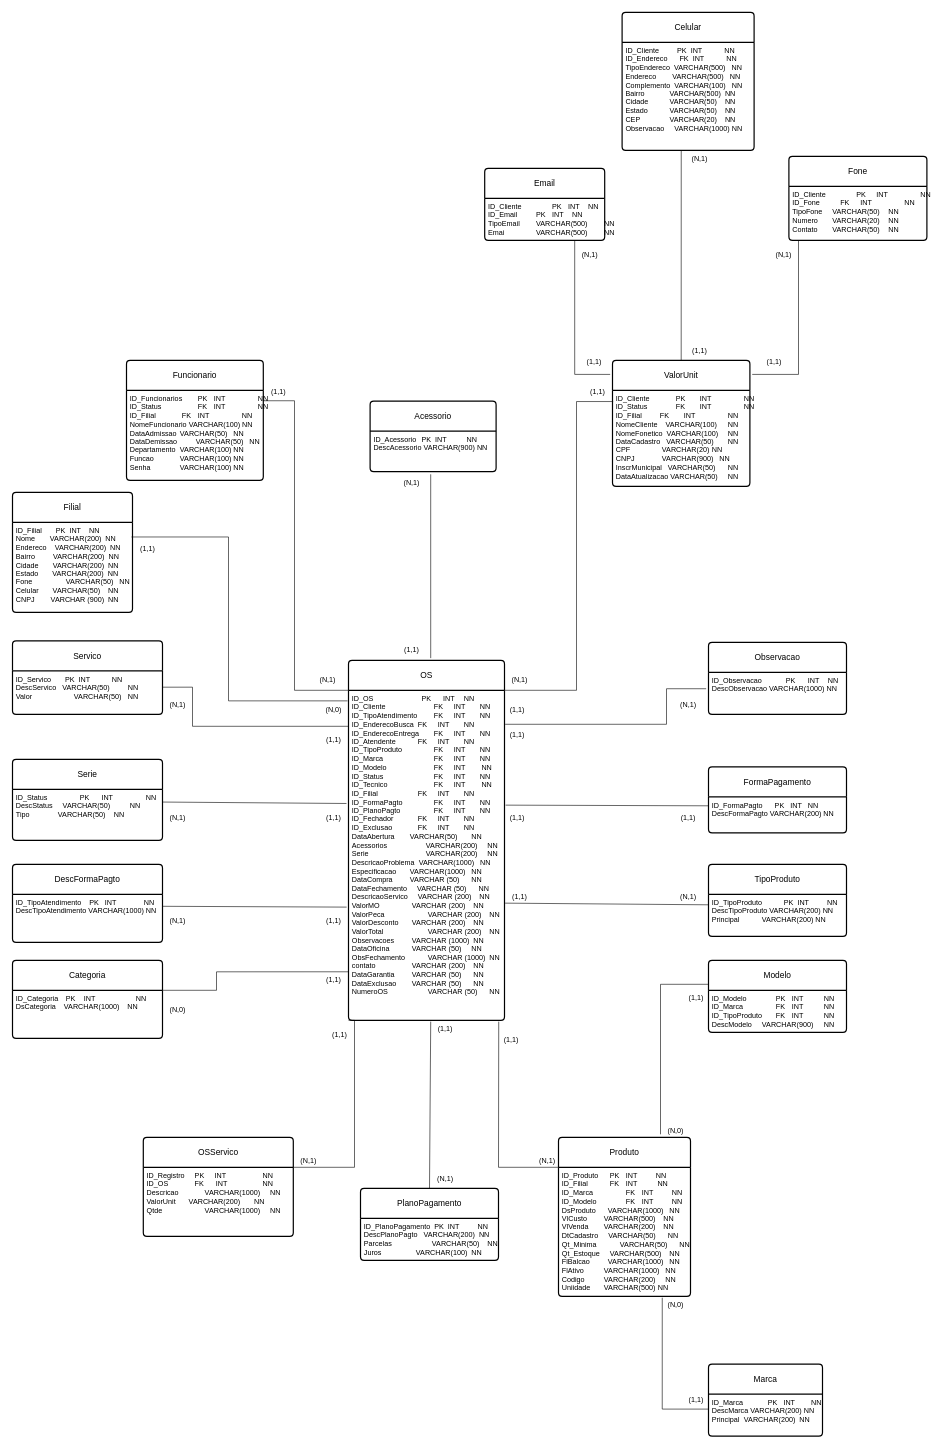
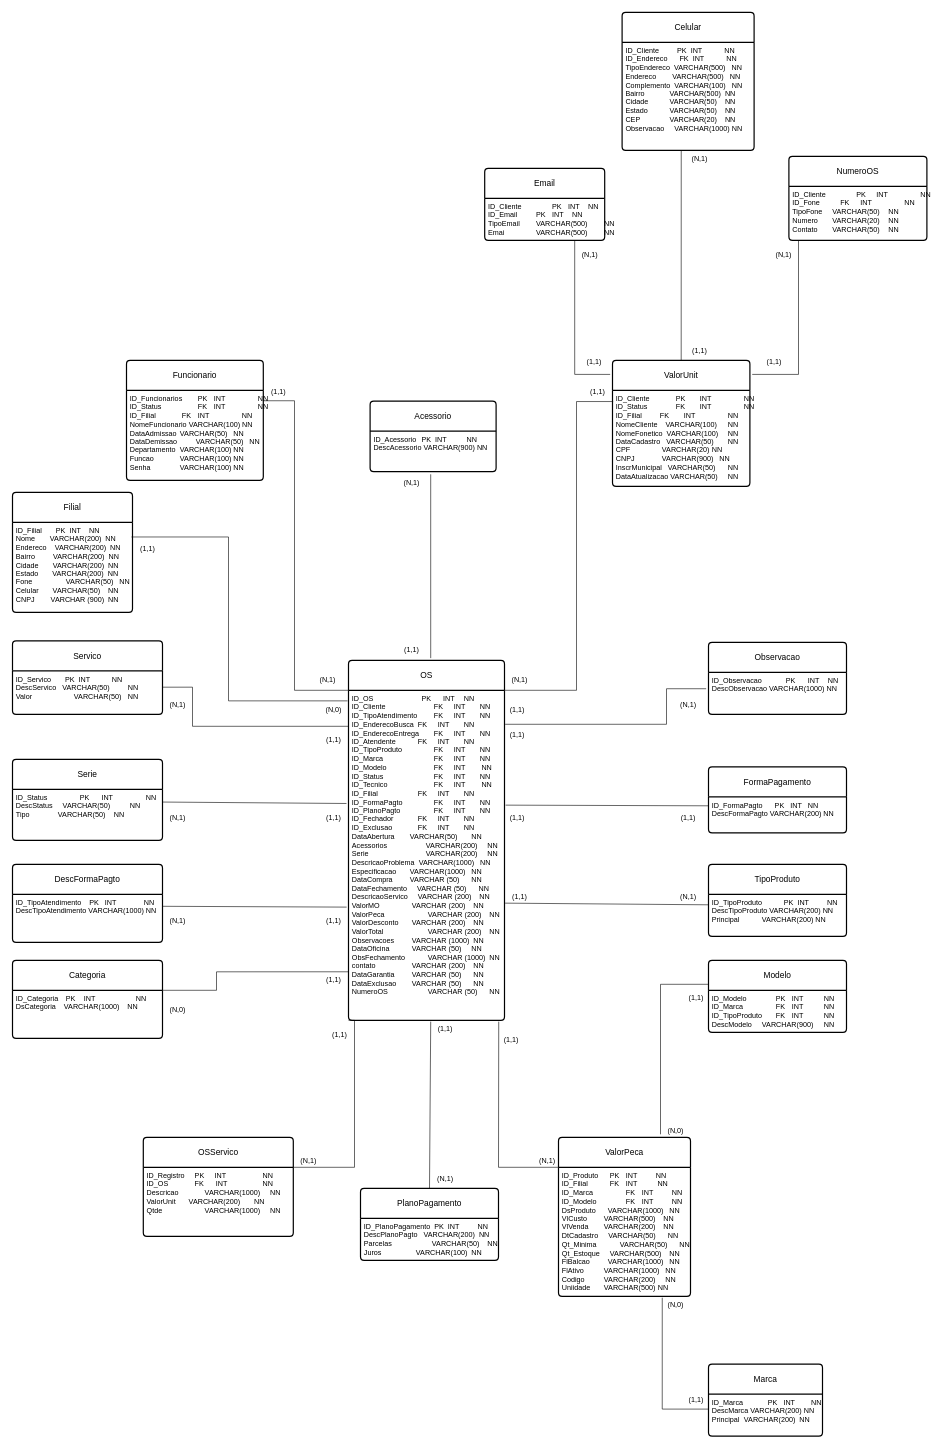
node "Fone": label "Fone" -> "NumeroOS"
node "Produto": label "Produto" -> "ValorPeca"
